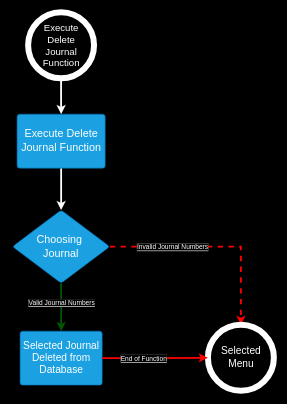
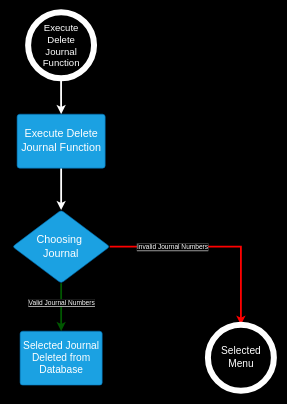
edge "Choosing Journal" -> "Selected Menu": style dashed -> solid
edge "Selected Journal Deleted from Database" -> "Selected Menu": removed, label "End of Function"
